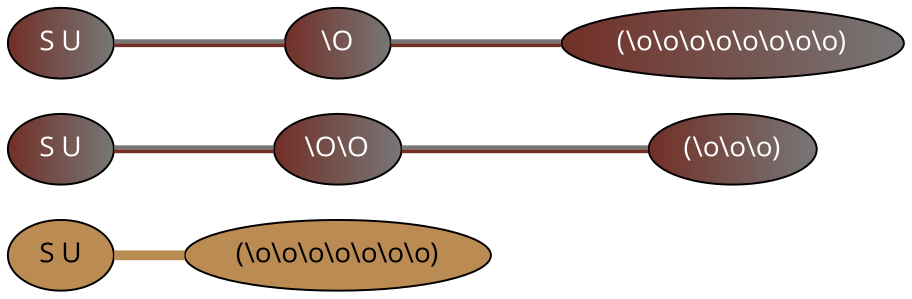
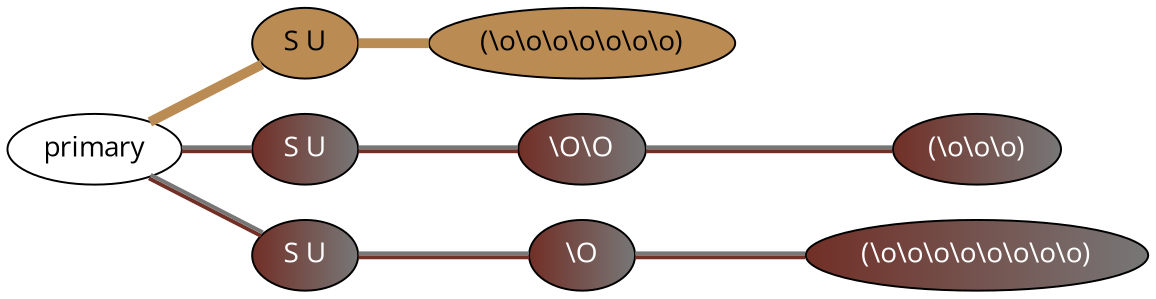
node "primary": added
